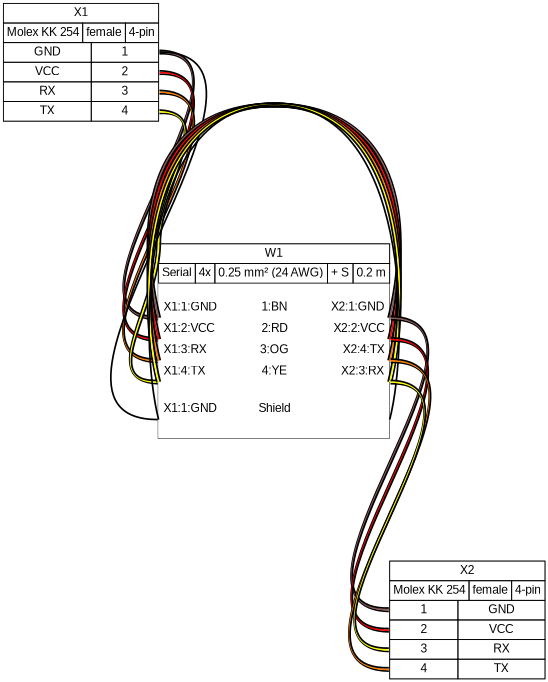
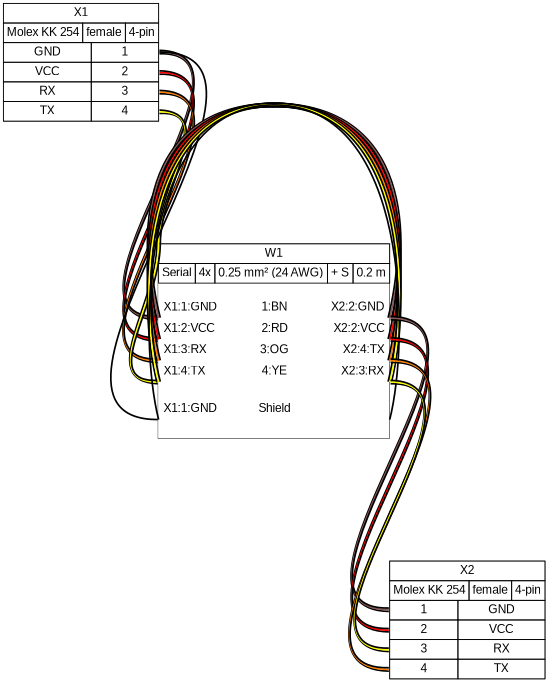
node "W1": text "X2:1:GND" -> "X2:2:GND"
